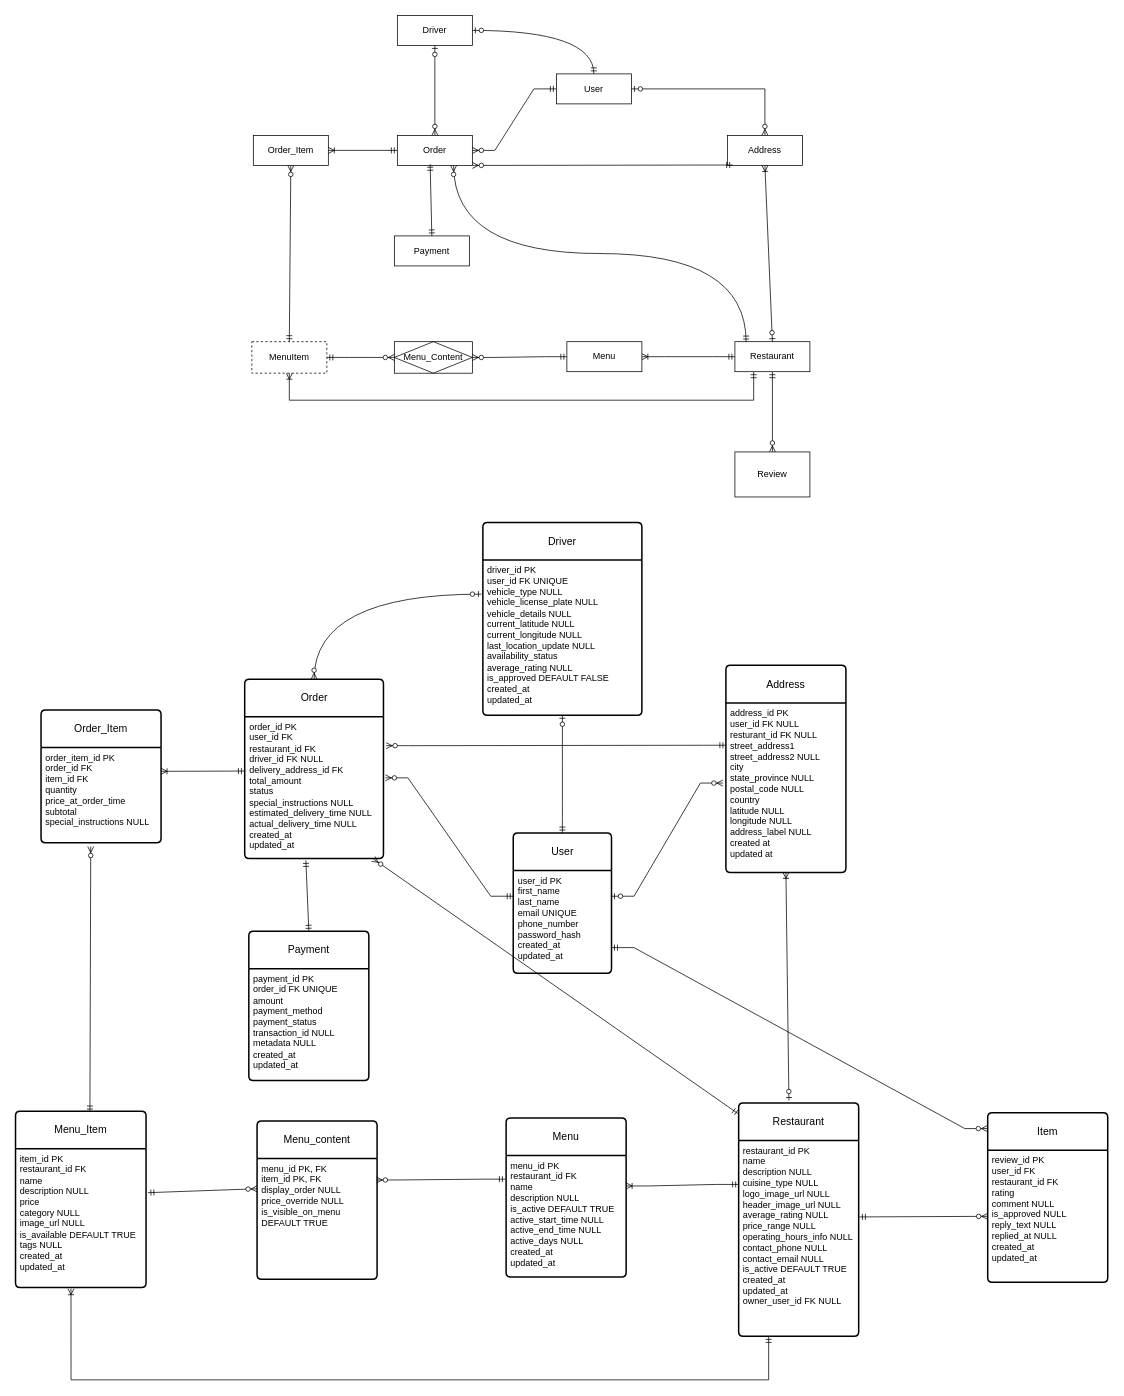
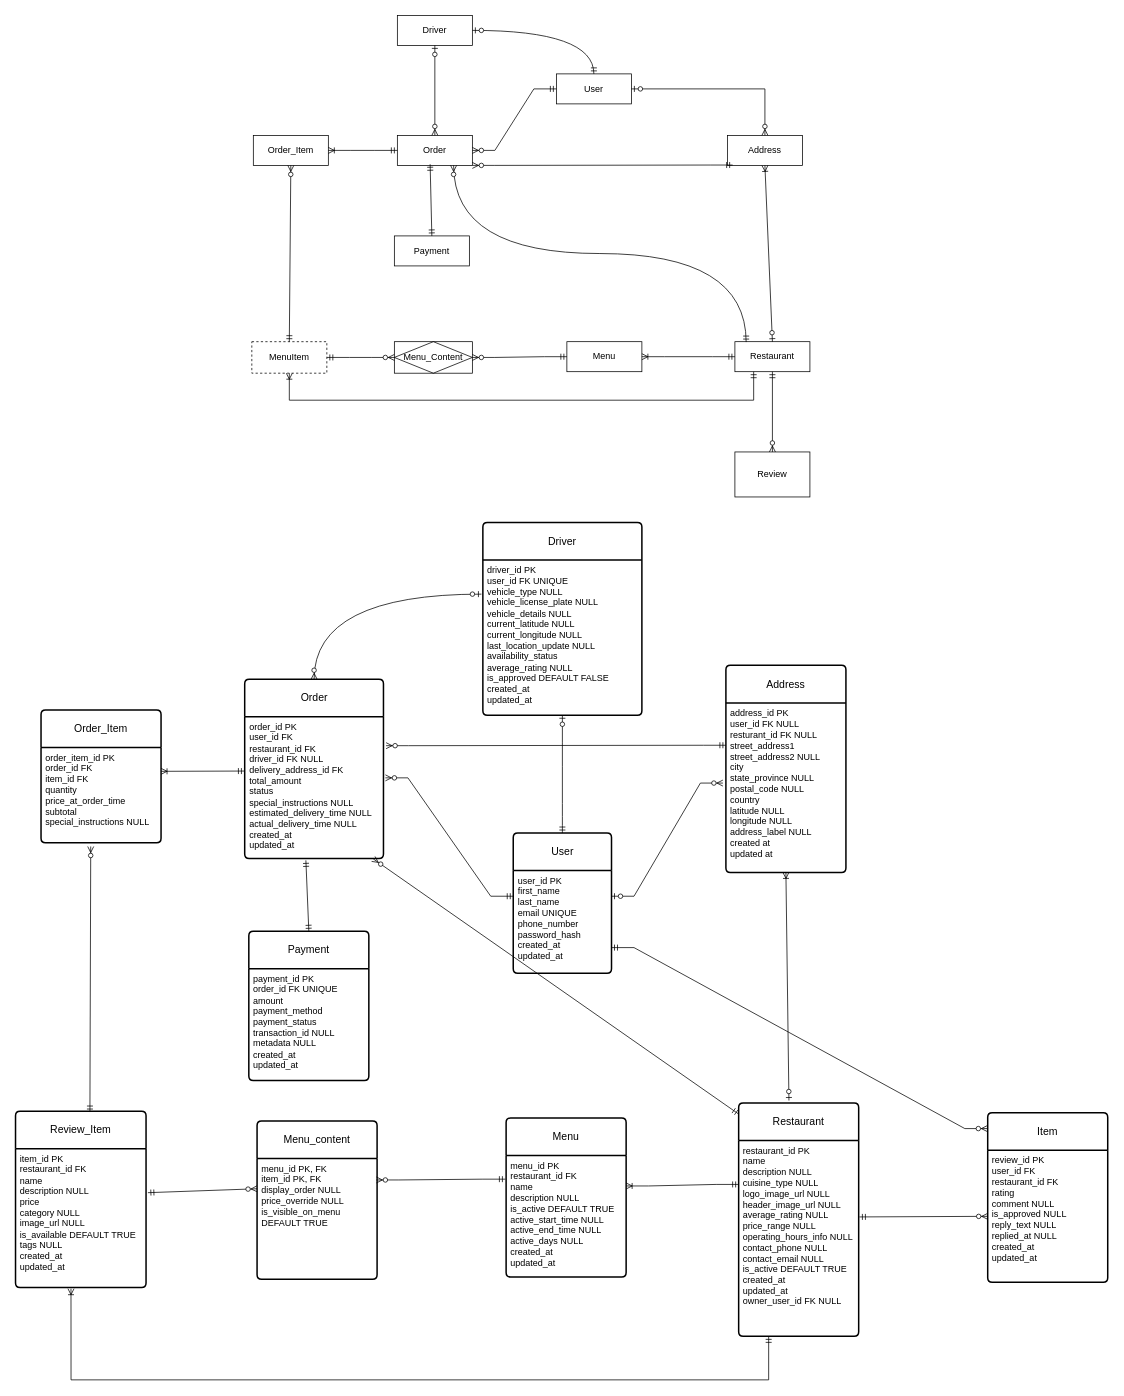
node "Menu_Item": label "Menu_Item" -> "Review_Item"
